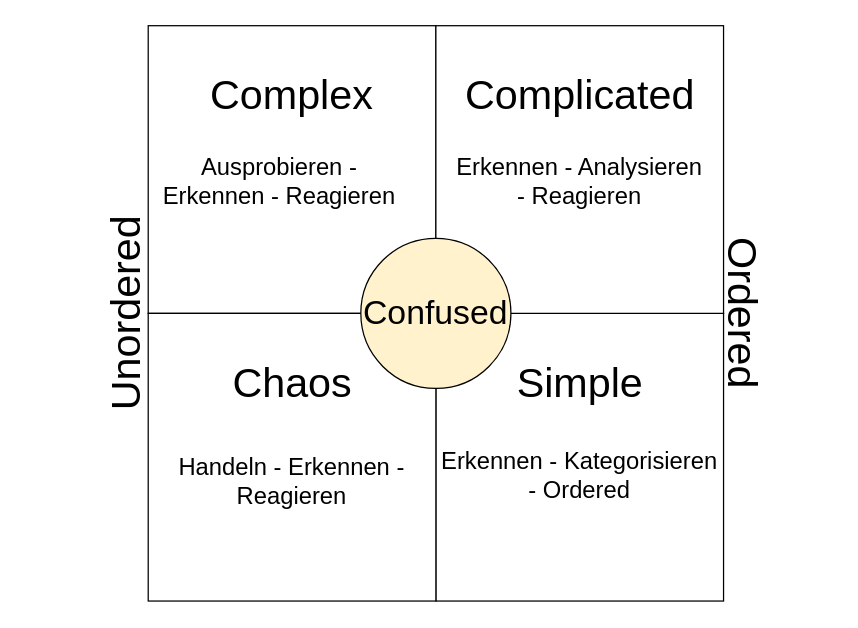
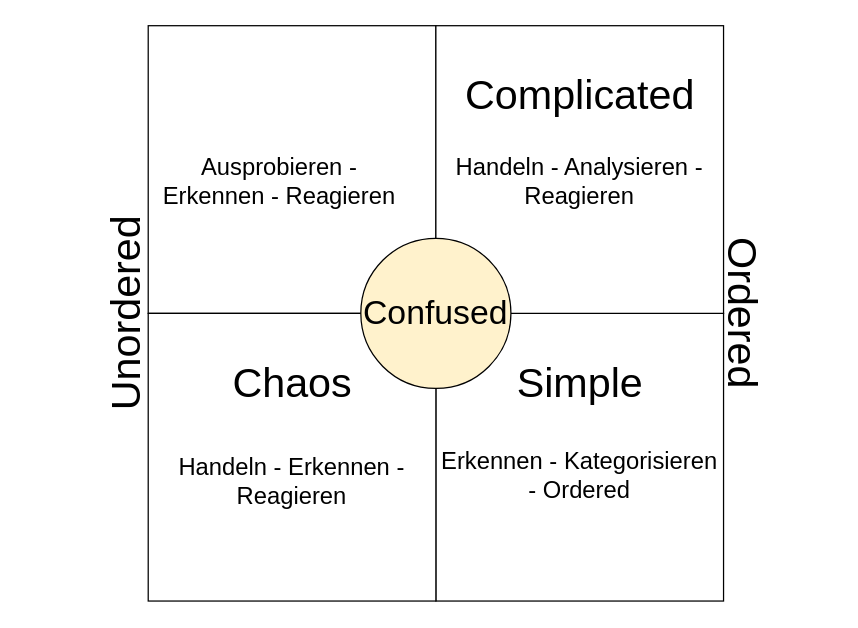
node "Complex": removed
node "Erkennen - Analysieren - Reagieren": label "Erkennen - Analysieren - Reagieren" -> "Handeln - Analysieren - Reagieren"
